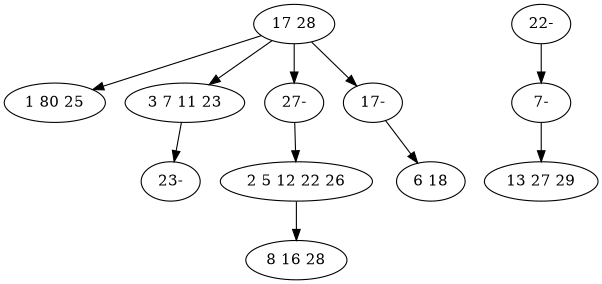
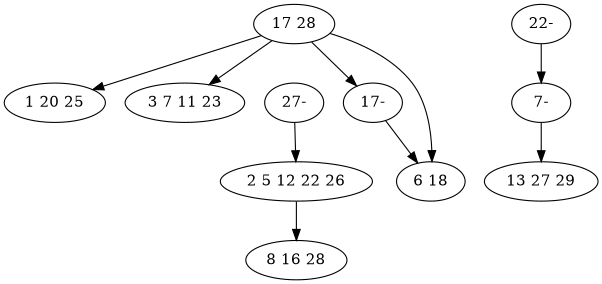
edge "17 28" -> "27-": now "17 28" -> "6 18"
node "1 80 25": label "1 80 25" -> "1 20 25"
node "23-": removed
